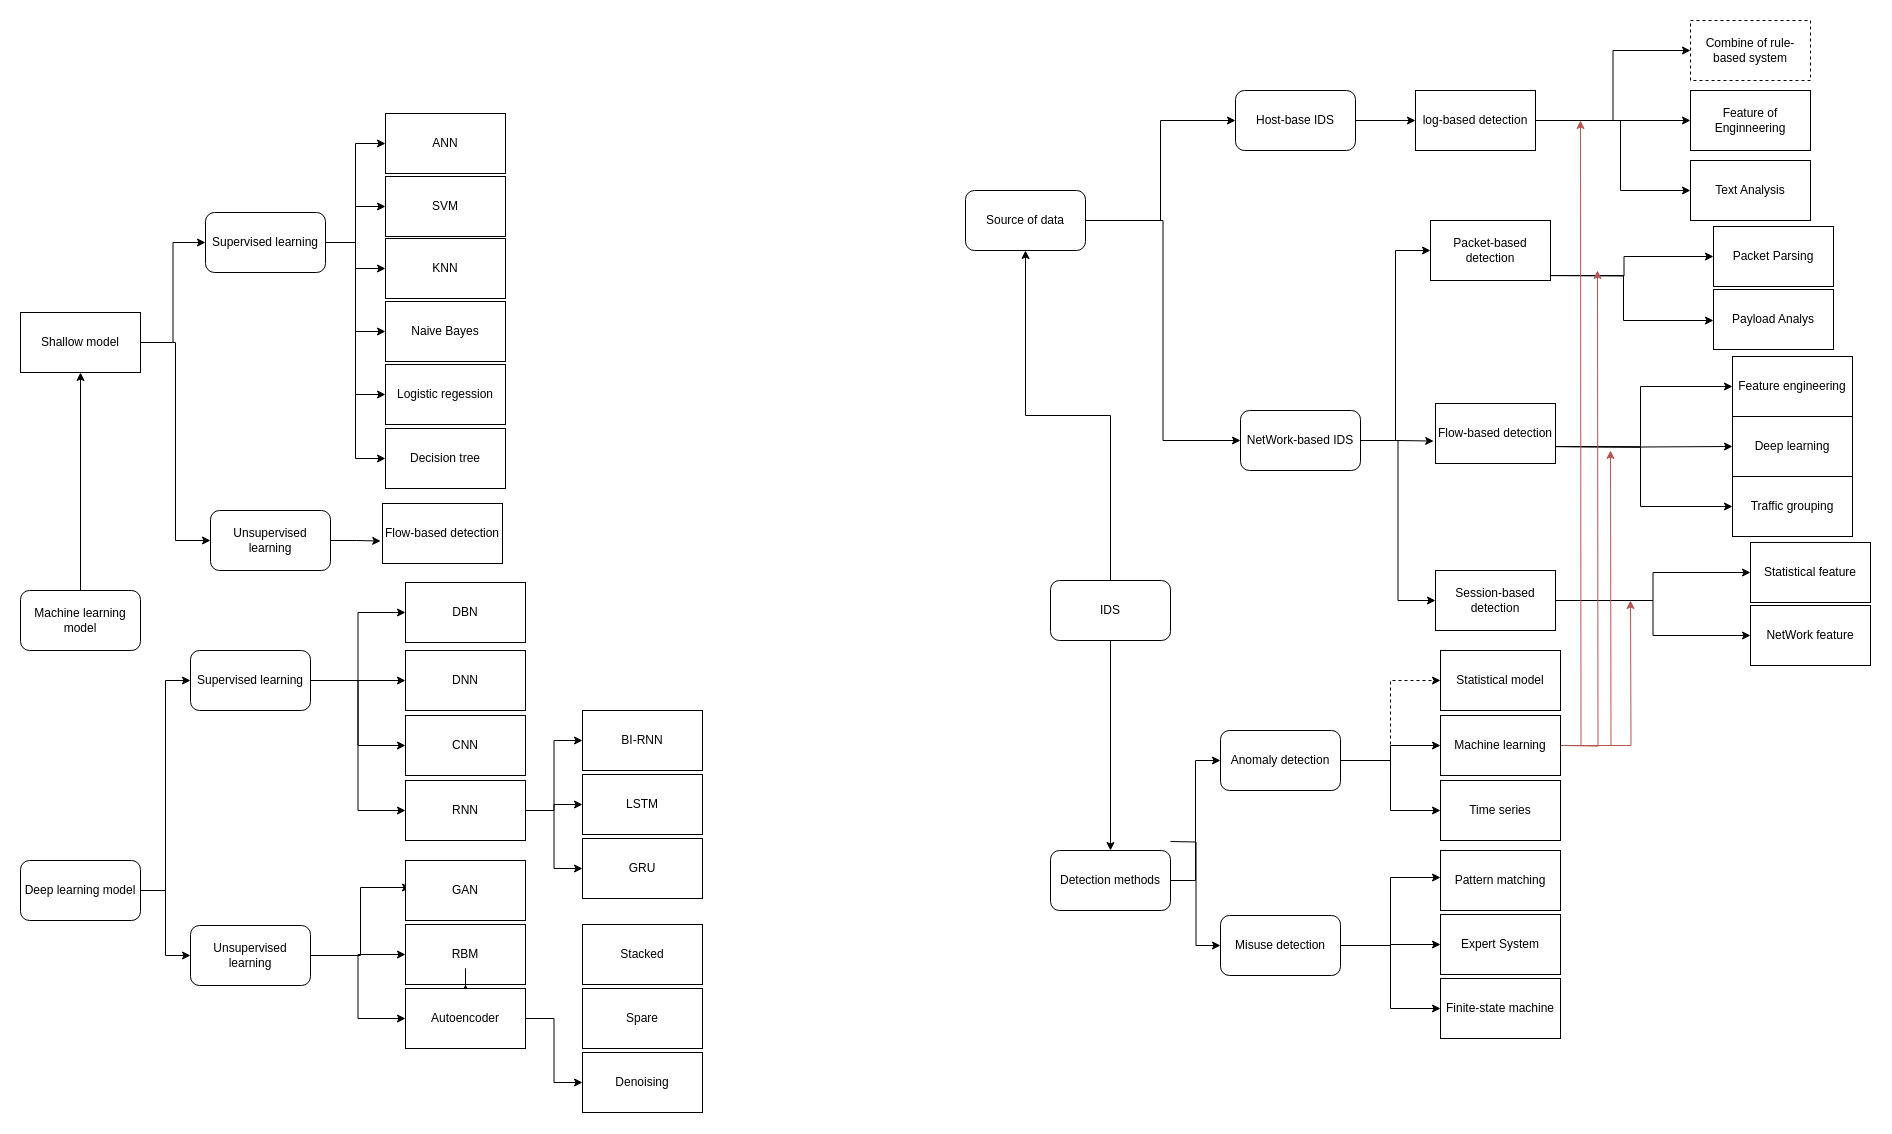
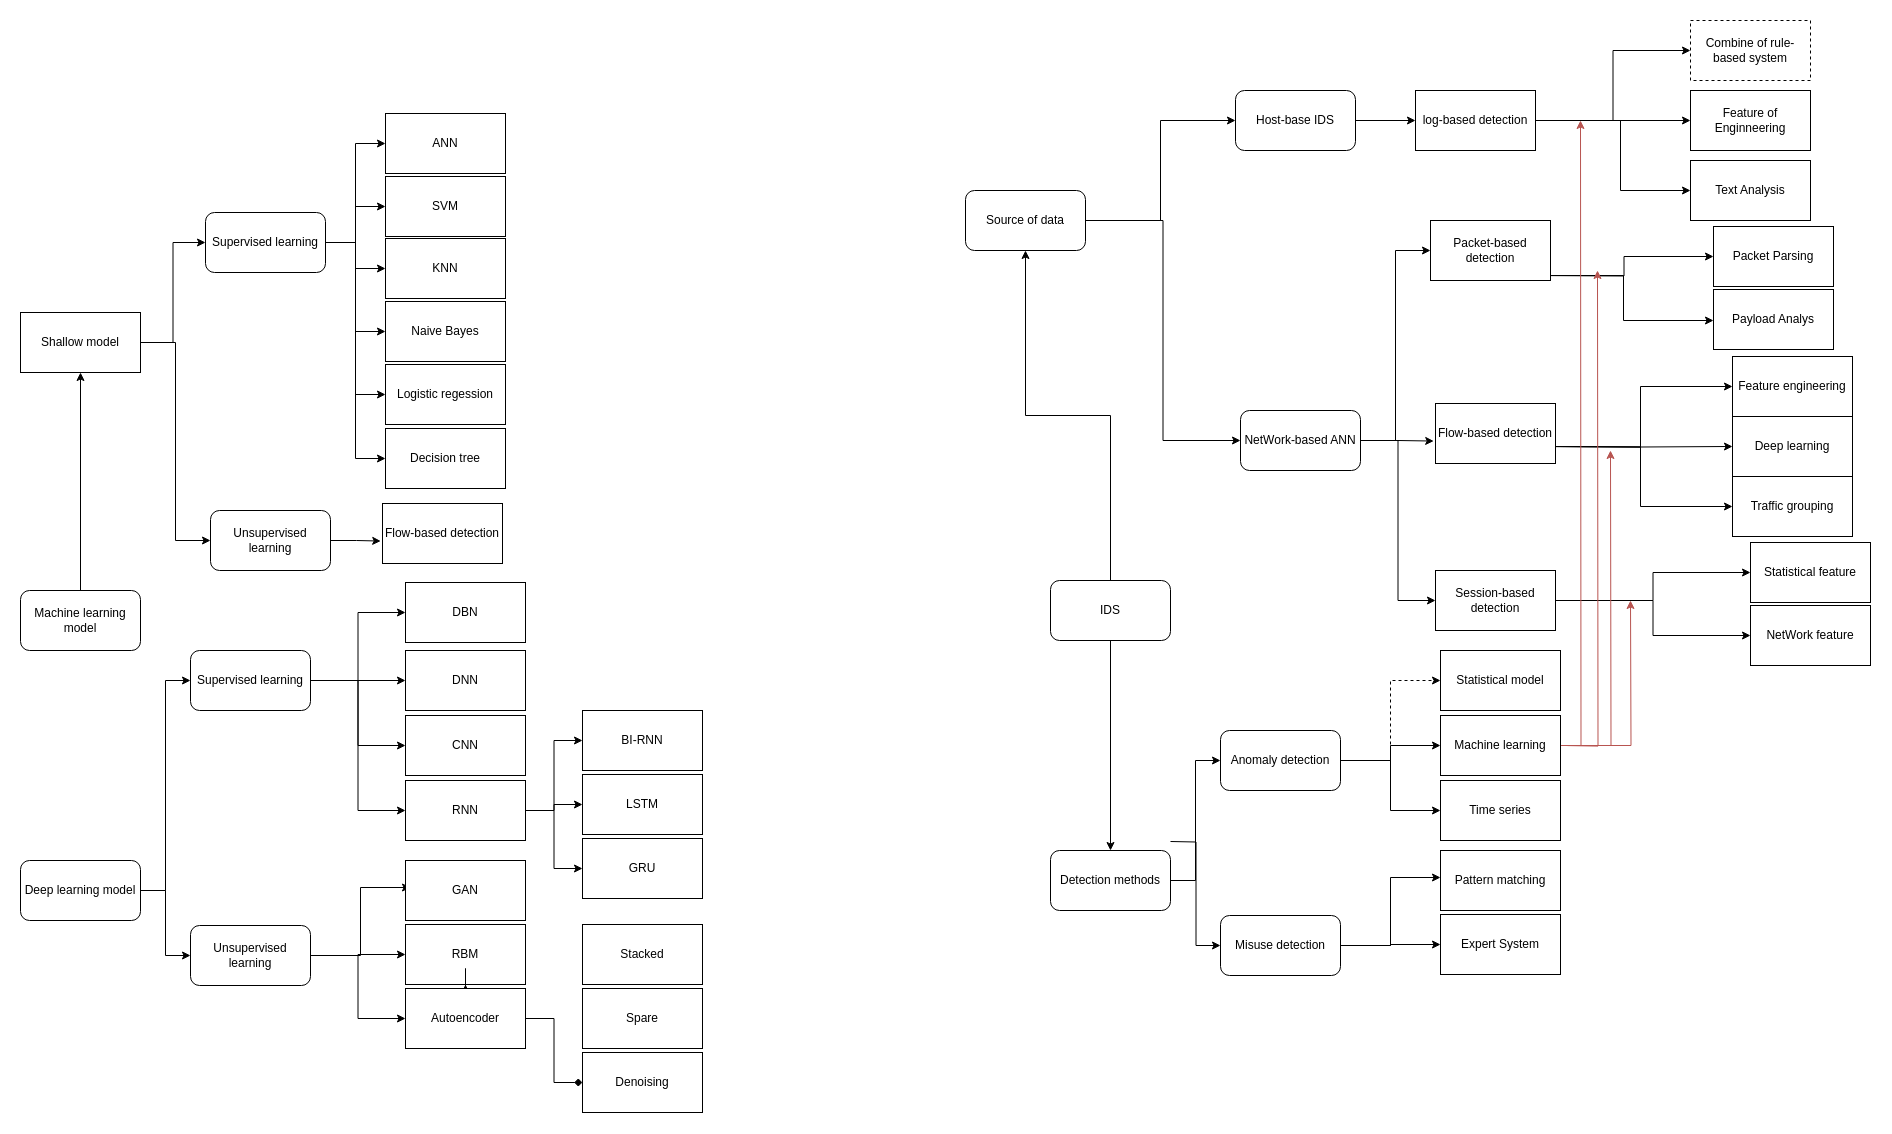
node "NetWork-based IDS": label "NetWork-based IDS" -> "NetWork-based ANN"
edge "Misuse detection" -> "Finite-state machine": removed
node "Finite-state machine": removed
edge "Autoencoder" -> "Denoising": arrowhead classic -> diamond
